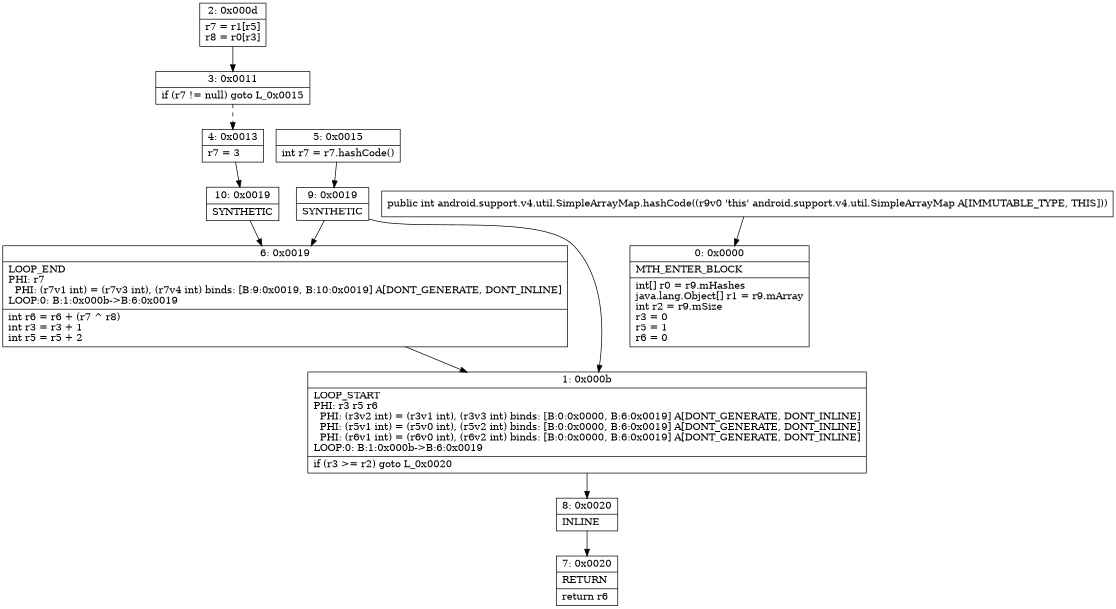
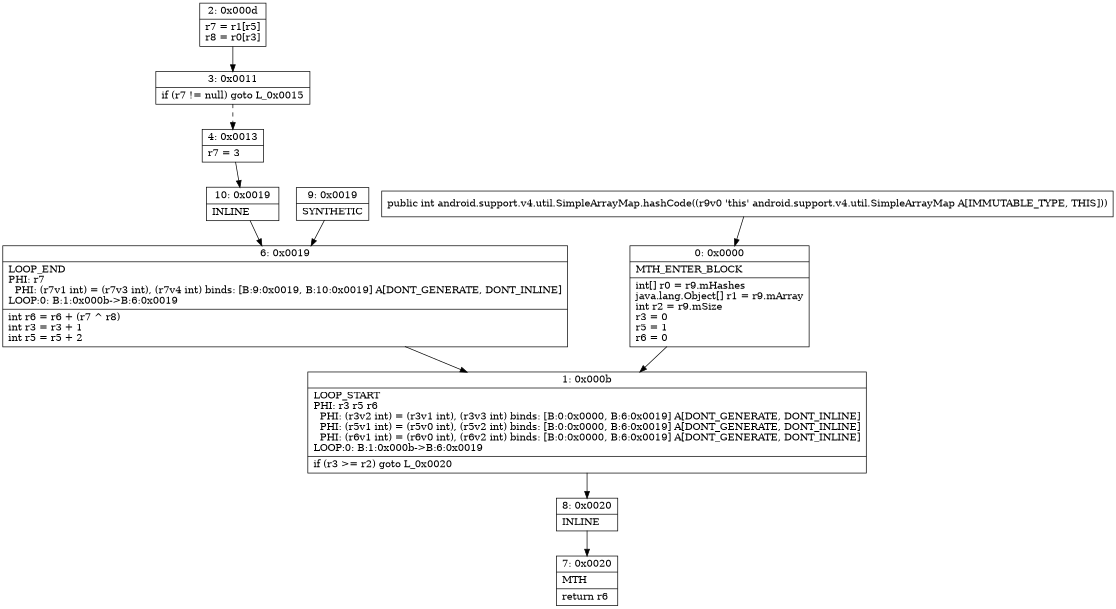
node "5: 0x0015": removed
node "10: 0x0019": text "SYNTHETIC" -> "INLINE"
edge "9: 0x0019" -> "1: 0x000b": now "0: 0x0000" -> "1: 0x000b"
node "7: 0x0020": text "RETURN" -> "MTH"
